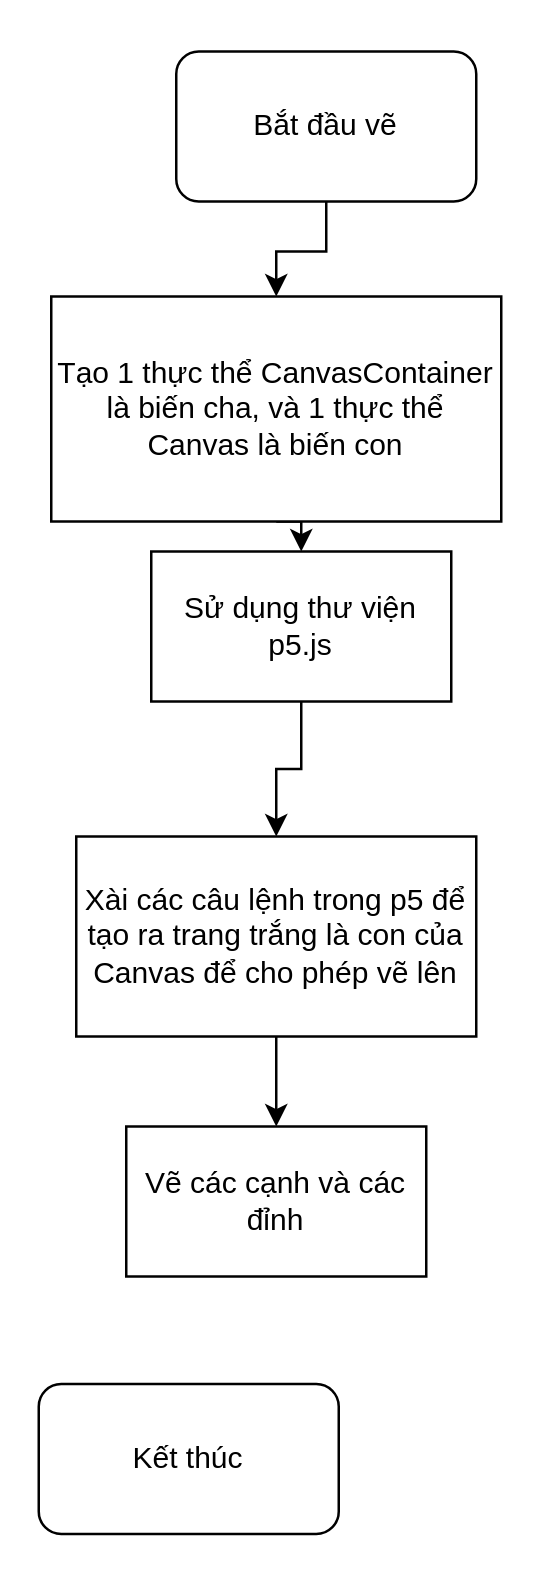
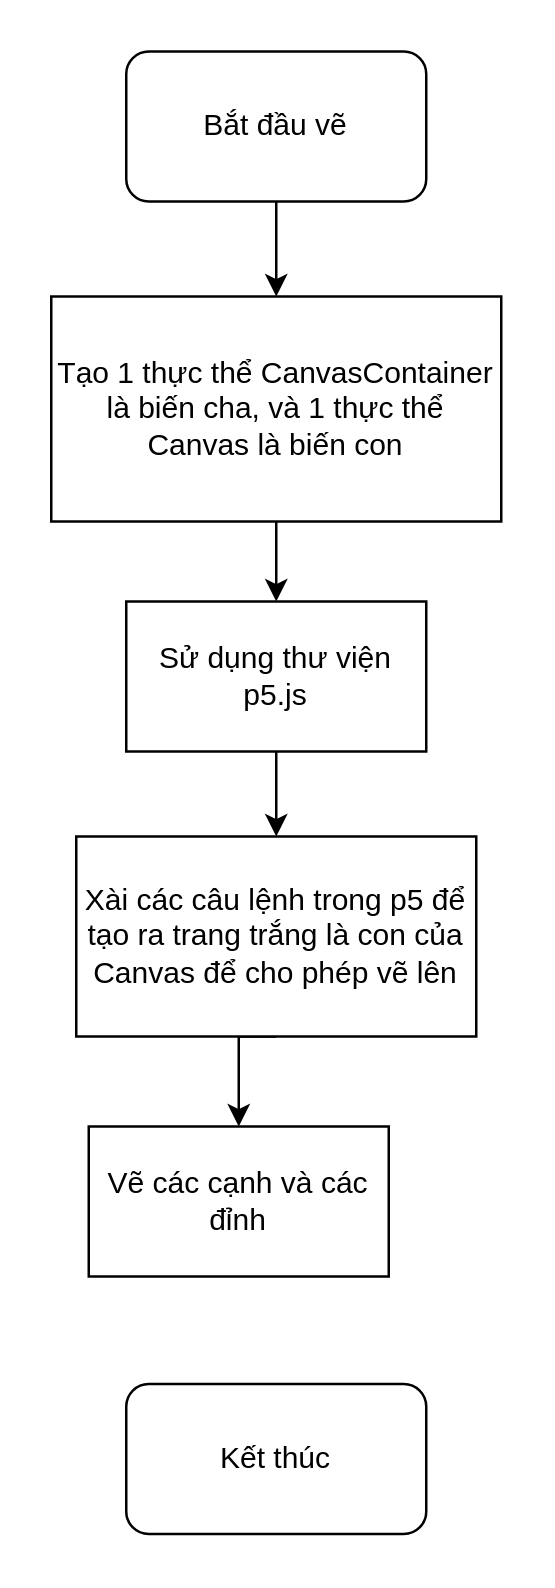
node "Bắt đầu vẽ": moved (326, 126) -> (276, 126)
node "Sử dụng thư viện p5.js": moved (301, 626) -> (276, 676)
node "Vẽ các cạnh và các đỉnh": moved (276, 1201) -> (239, 1201)
node "Kết thúc": moved (189, 1459) -> (276, 1459)
